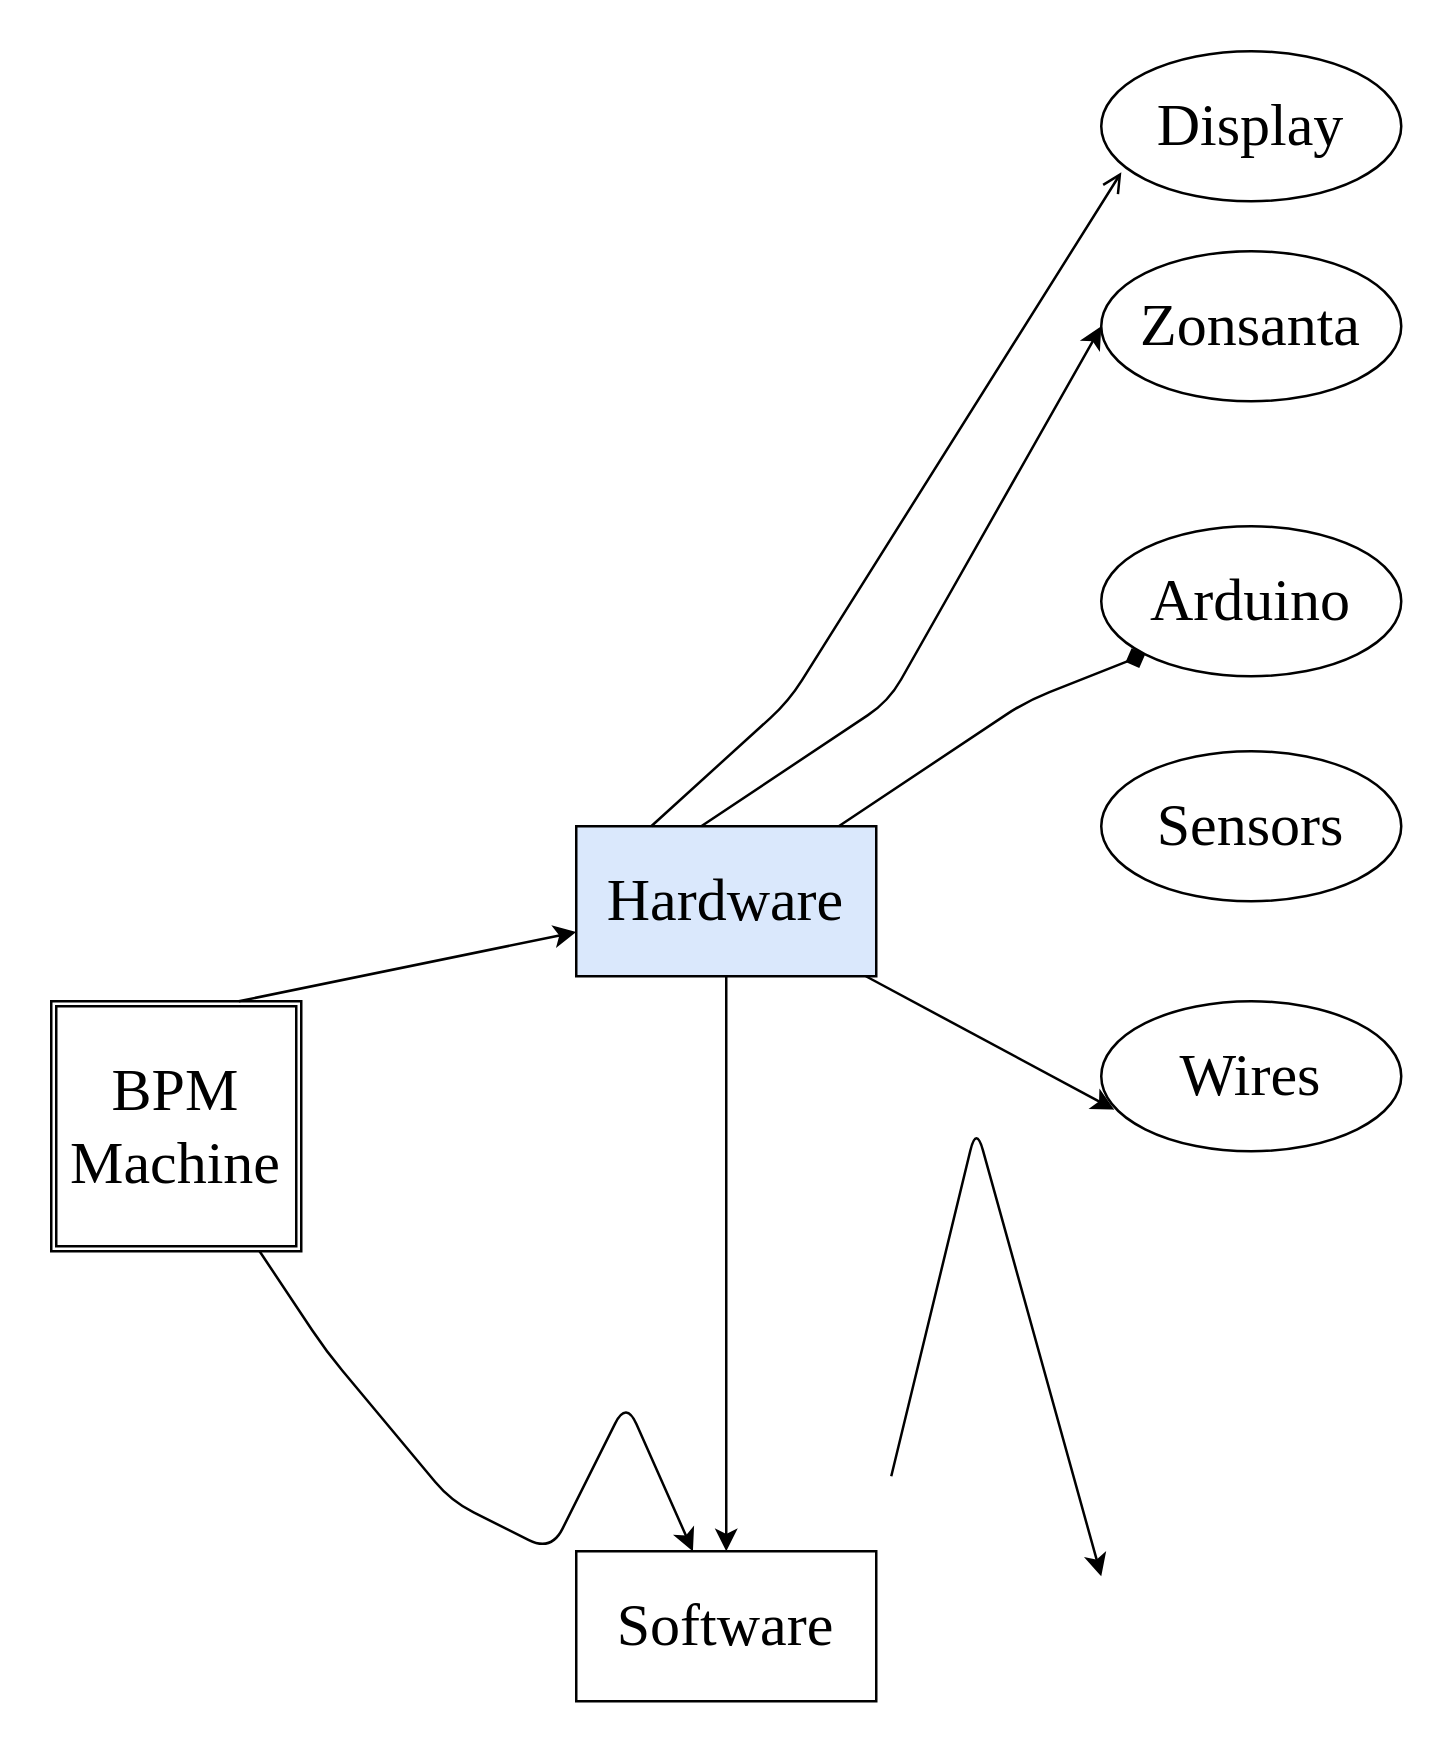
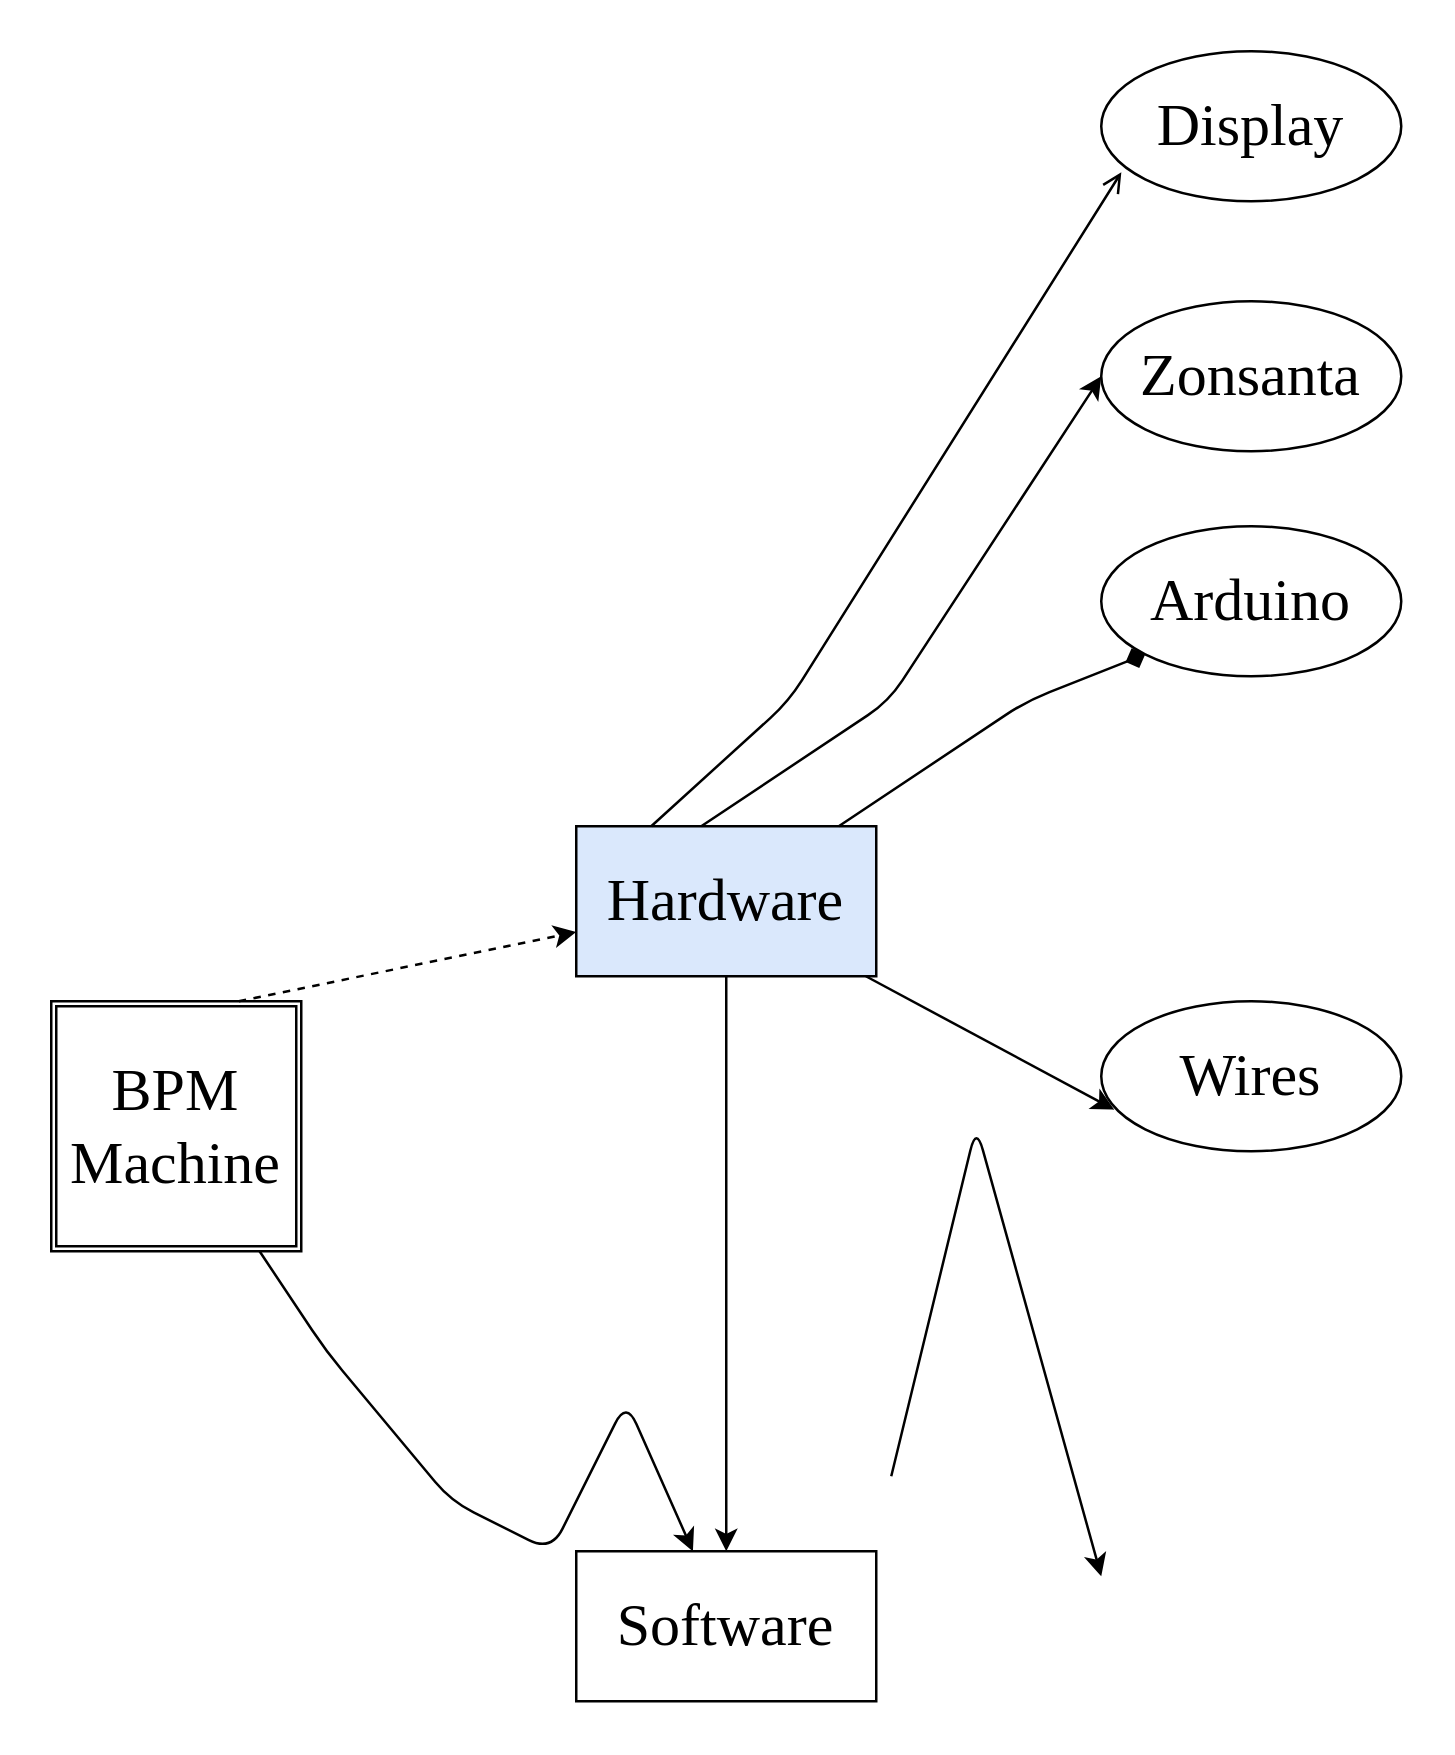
node "Zonsanta": moved (1251, 326) -> (1251, 376)
node "Sensors": removed
edge "BPM Machine" -> "Hardware": style solid -> dashed
